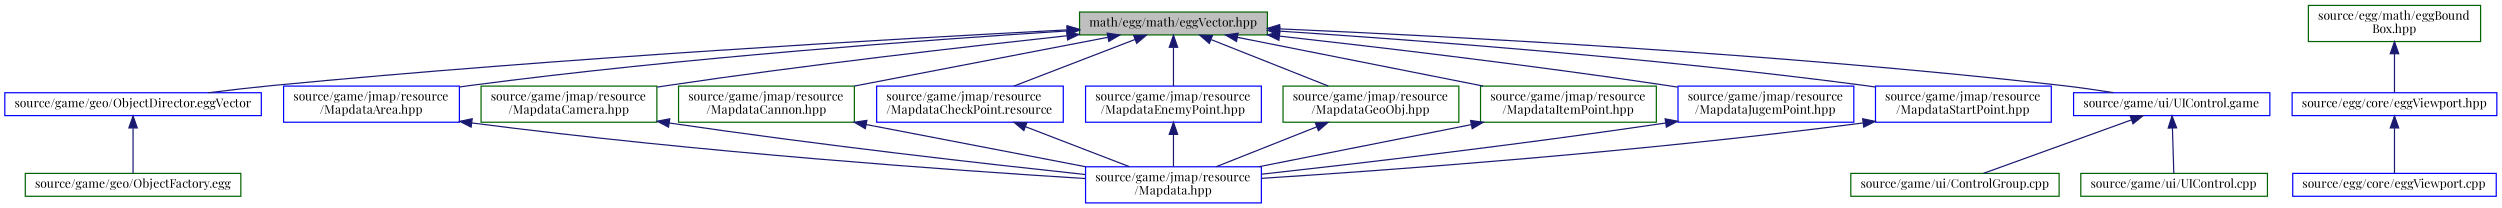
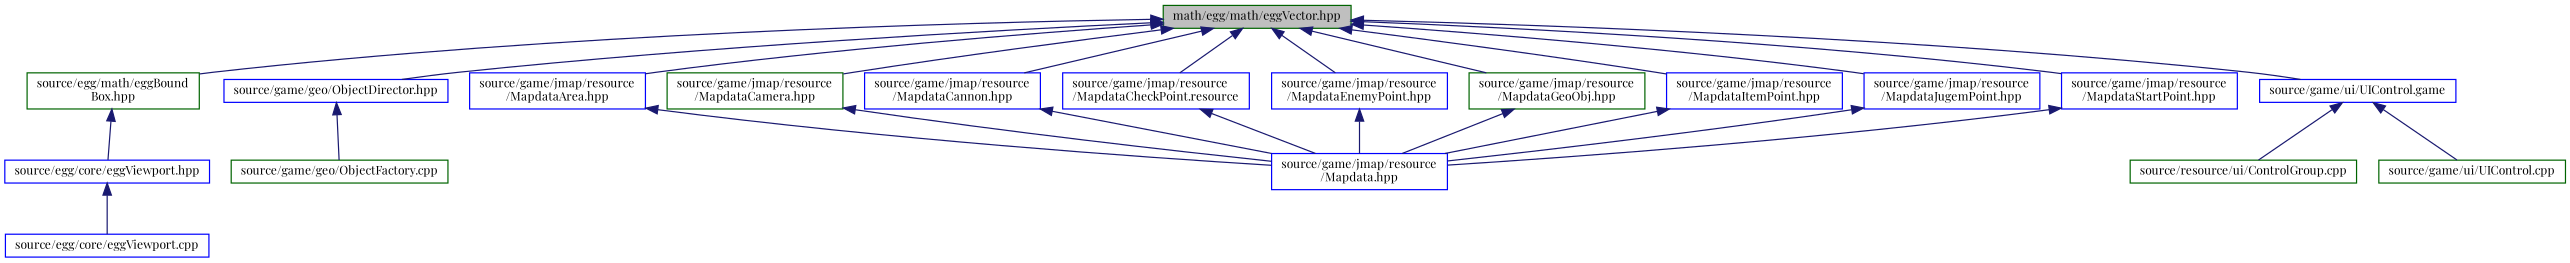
edge "source/egg/math/eggBound Box.hpp" -> "math/egg/math/eggVector.hpp": added
node "source/game/geo/ObjectDirector.eggVector": label "source/game/geo/ObjectDirector.eggVector" -> "source/game/geo/ObjectDirector.hpp"
node "source/game/jmap/resource /MapdataCannon.hpp": color darkgreen -> blue
node "source/game/jmap/resource /MapdataItemPoint.hpp": color darkgreen -> blue
node "source/game/geo/ObjectFactory.egg": label "source/game/geo/ObjectFactory.egg" -> "source/game/geo/ObjectFactory.cpp"
node "source/game/ui/ControlGroup.cpp": label "source/game/ui/ControlGroup.cpp" -> "source/resource/ui/ControlGroup.cpp"
